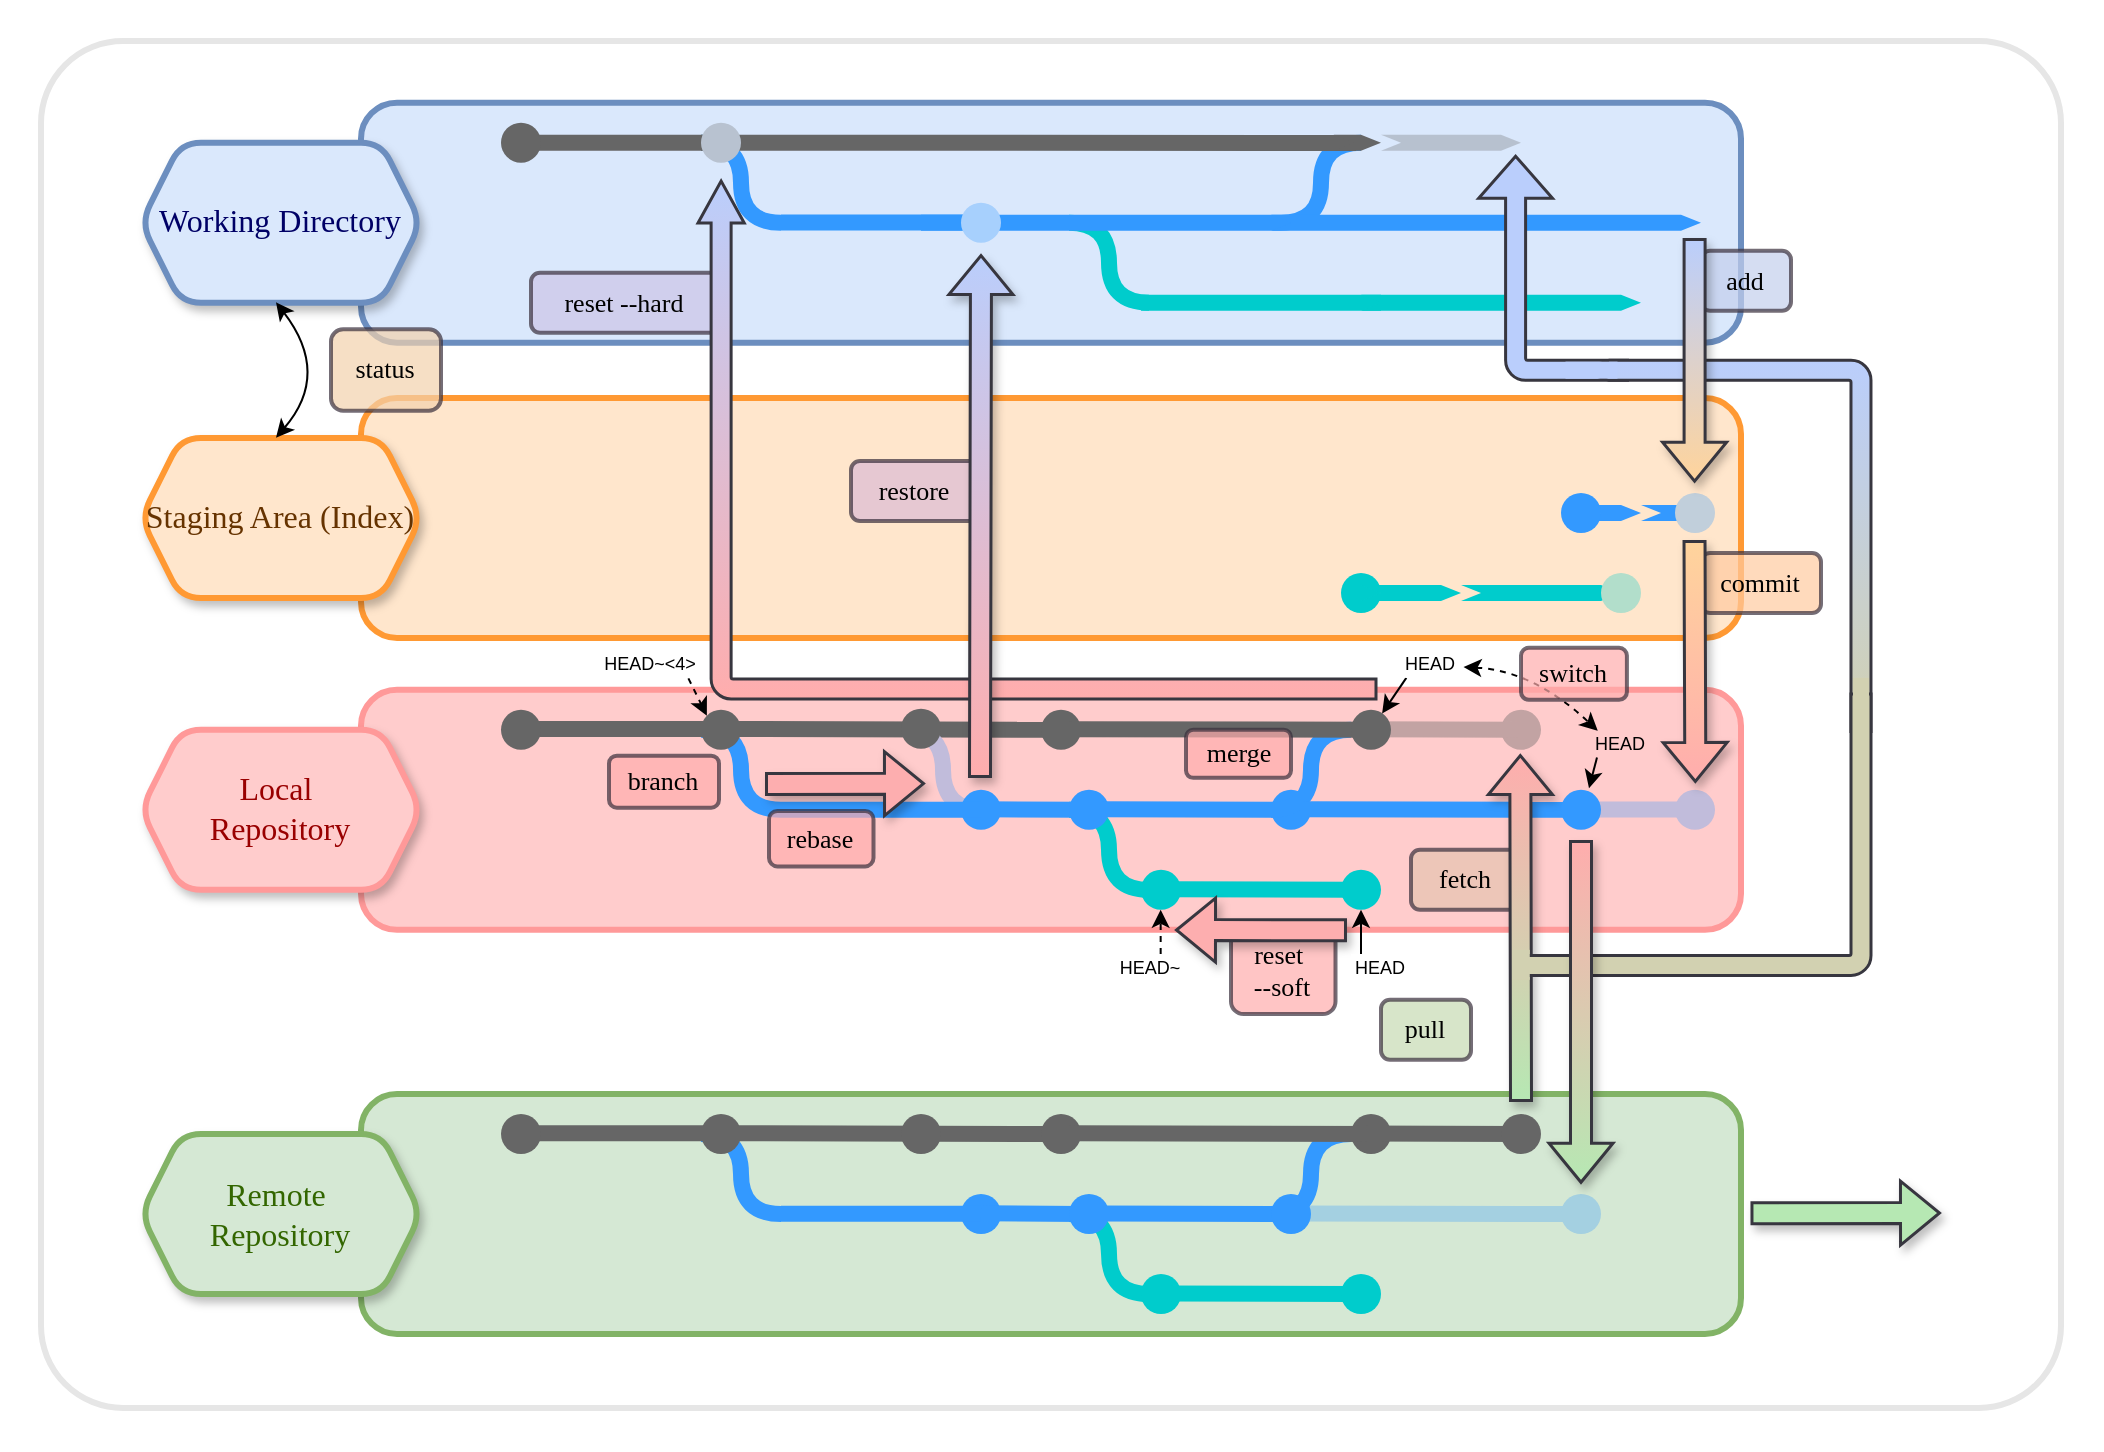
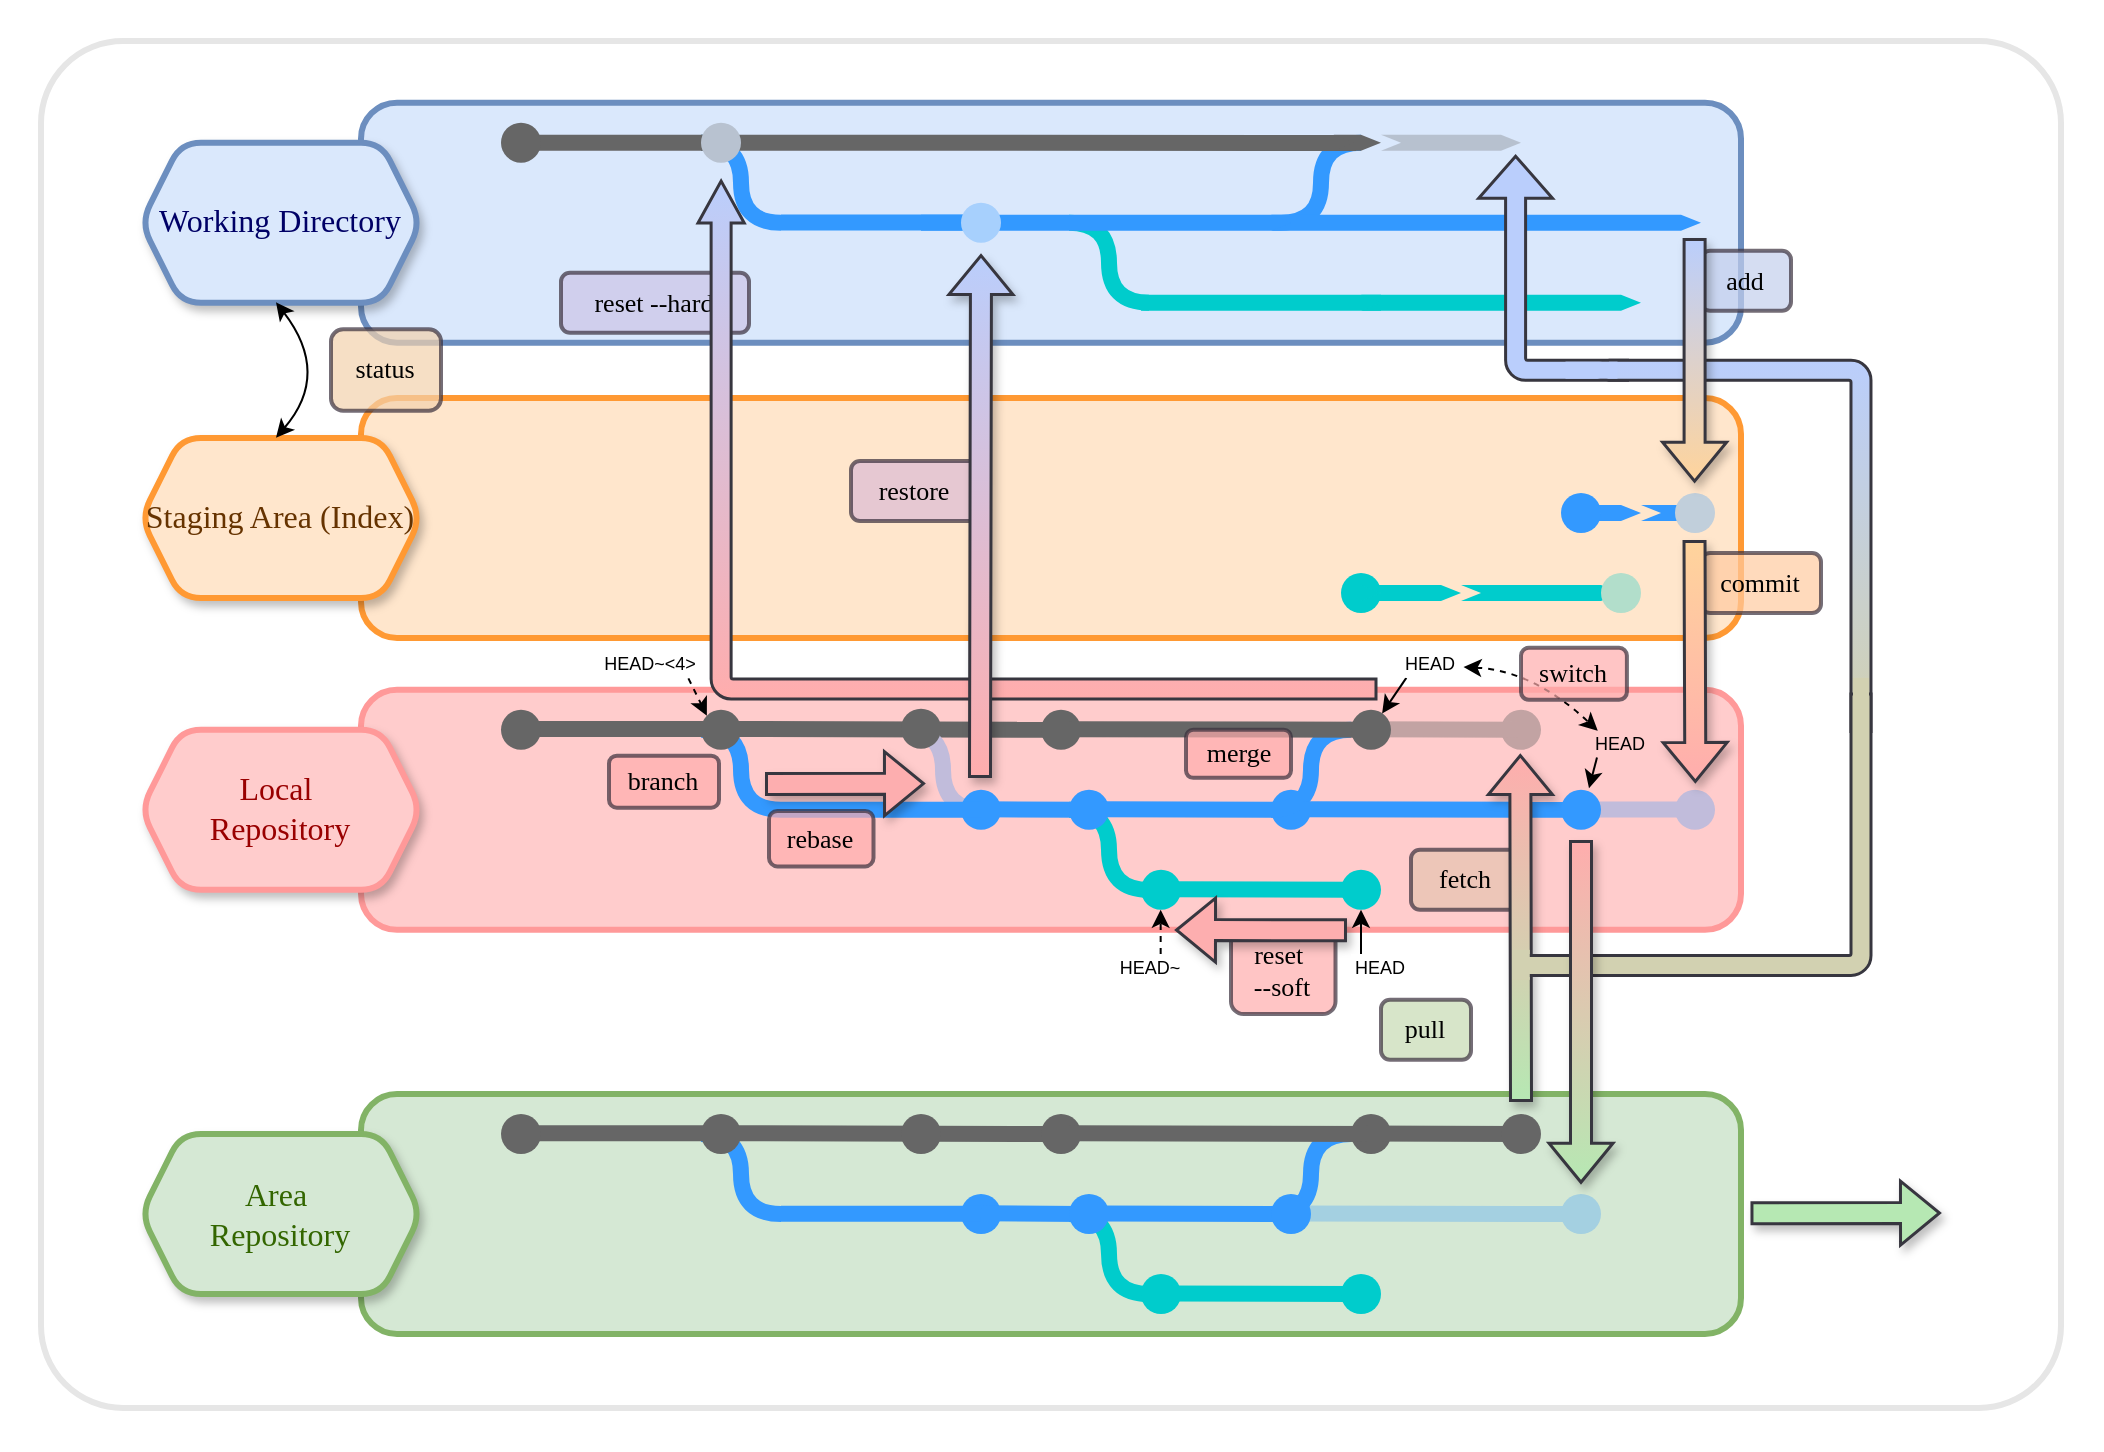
node "reset --hard": moved (625, 303) -> (655, 303)
node "Remote Repository": label "Remote Repository" -> "Area Repository"
